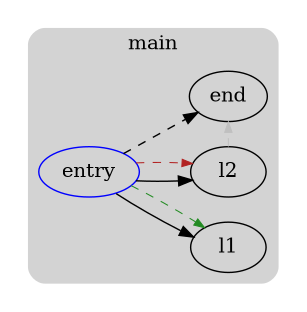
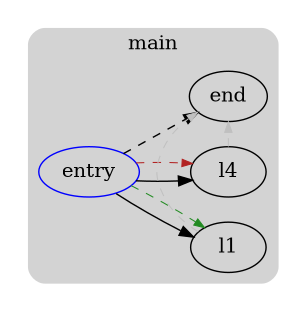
node "l2": label "l2" -> "l4"
edge "l1" -> "end": added
